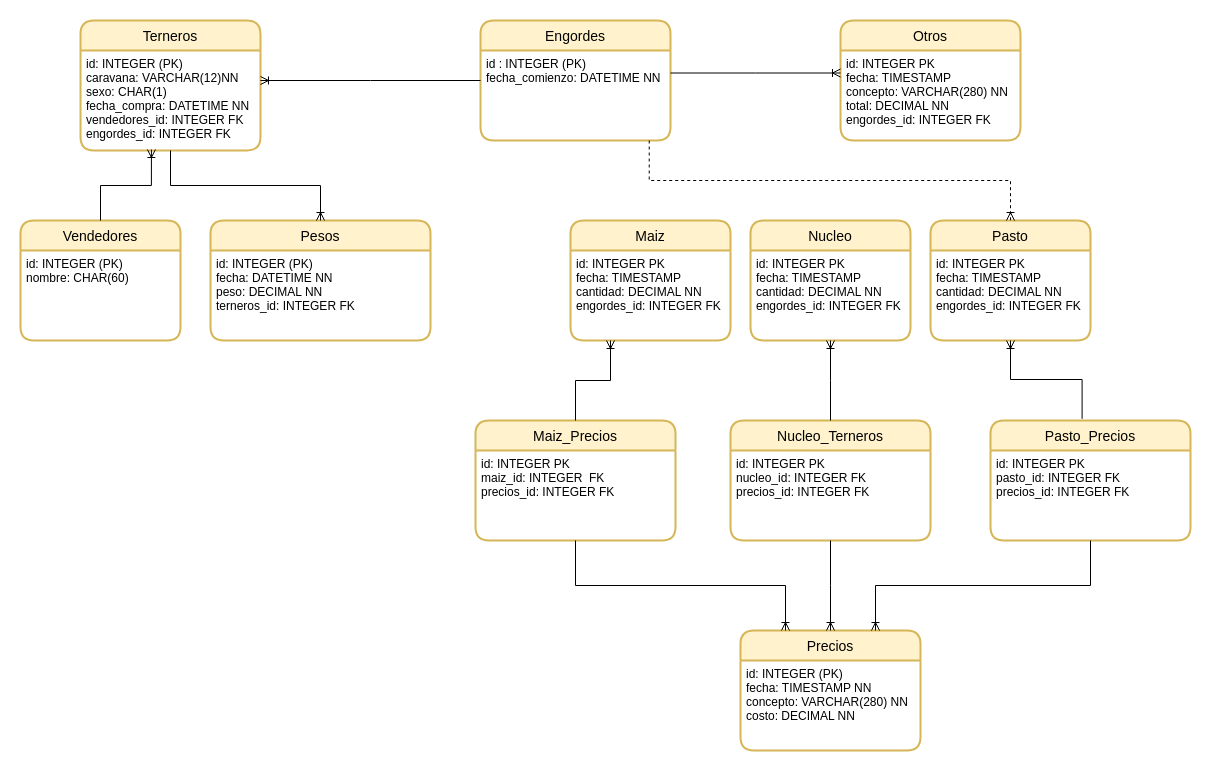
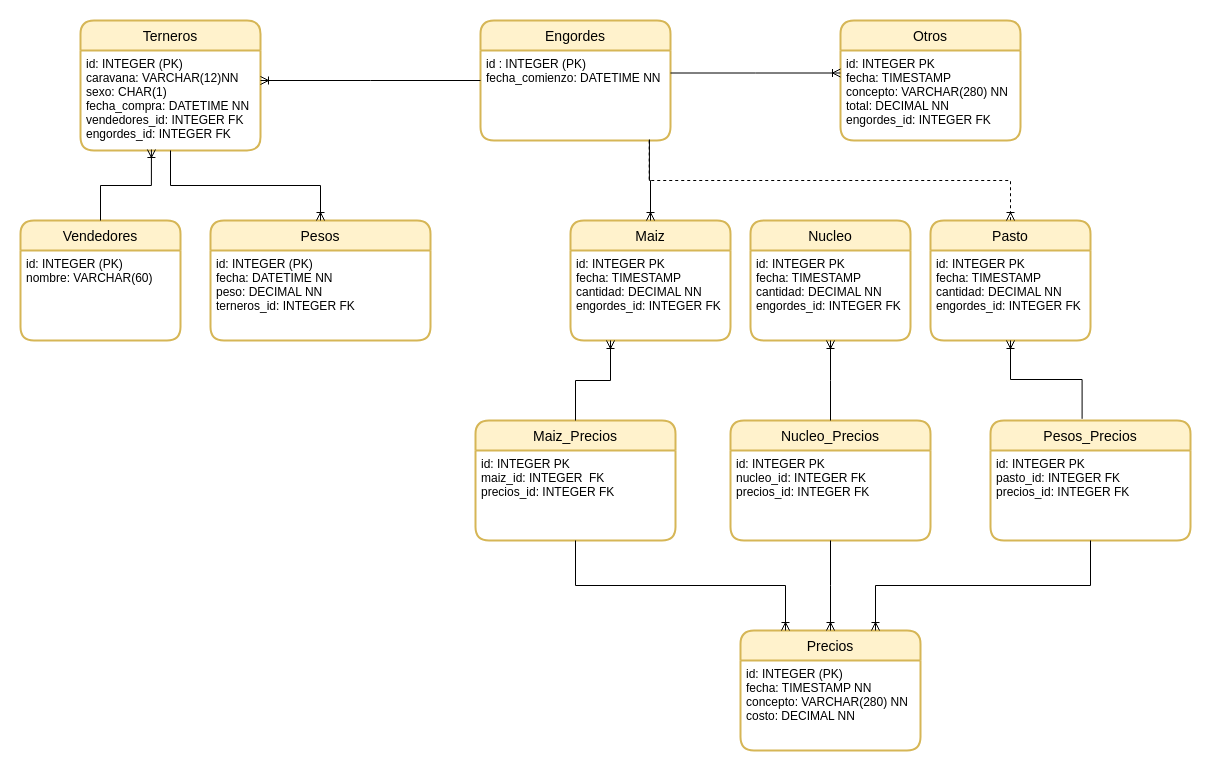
edge "id : INTEGER (PK) fecha_comienzo: DATETIME NN" -> "Maiz": added
node "id: INTEGER (PK) nombre: CHAR(60)": label "id: INTEGER (PK) nombre: CHAR(60)" -> "id: INTEGER (PK) nombre: VARCHAR(60)"
node "Nucleo_Terneros": label "Nucleo_Terneros" -> "Nucleo_Precios"
node "Pasto_Precios": label "Pasto_Precios" -> "Pesos_Precios"
